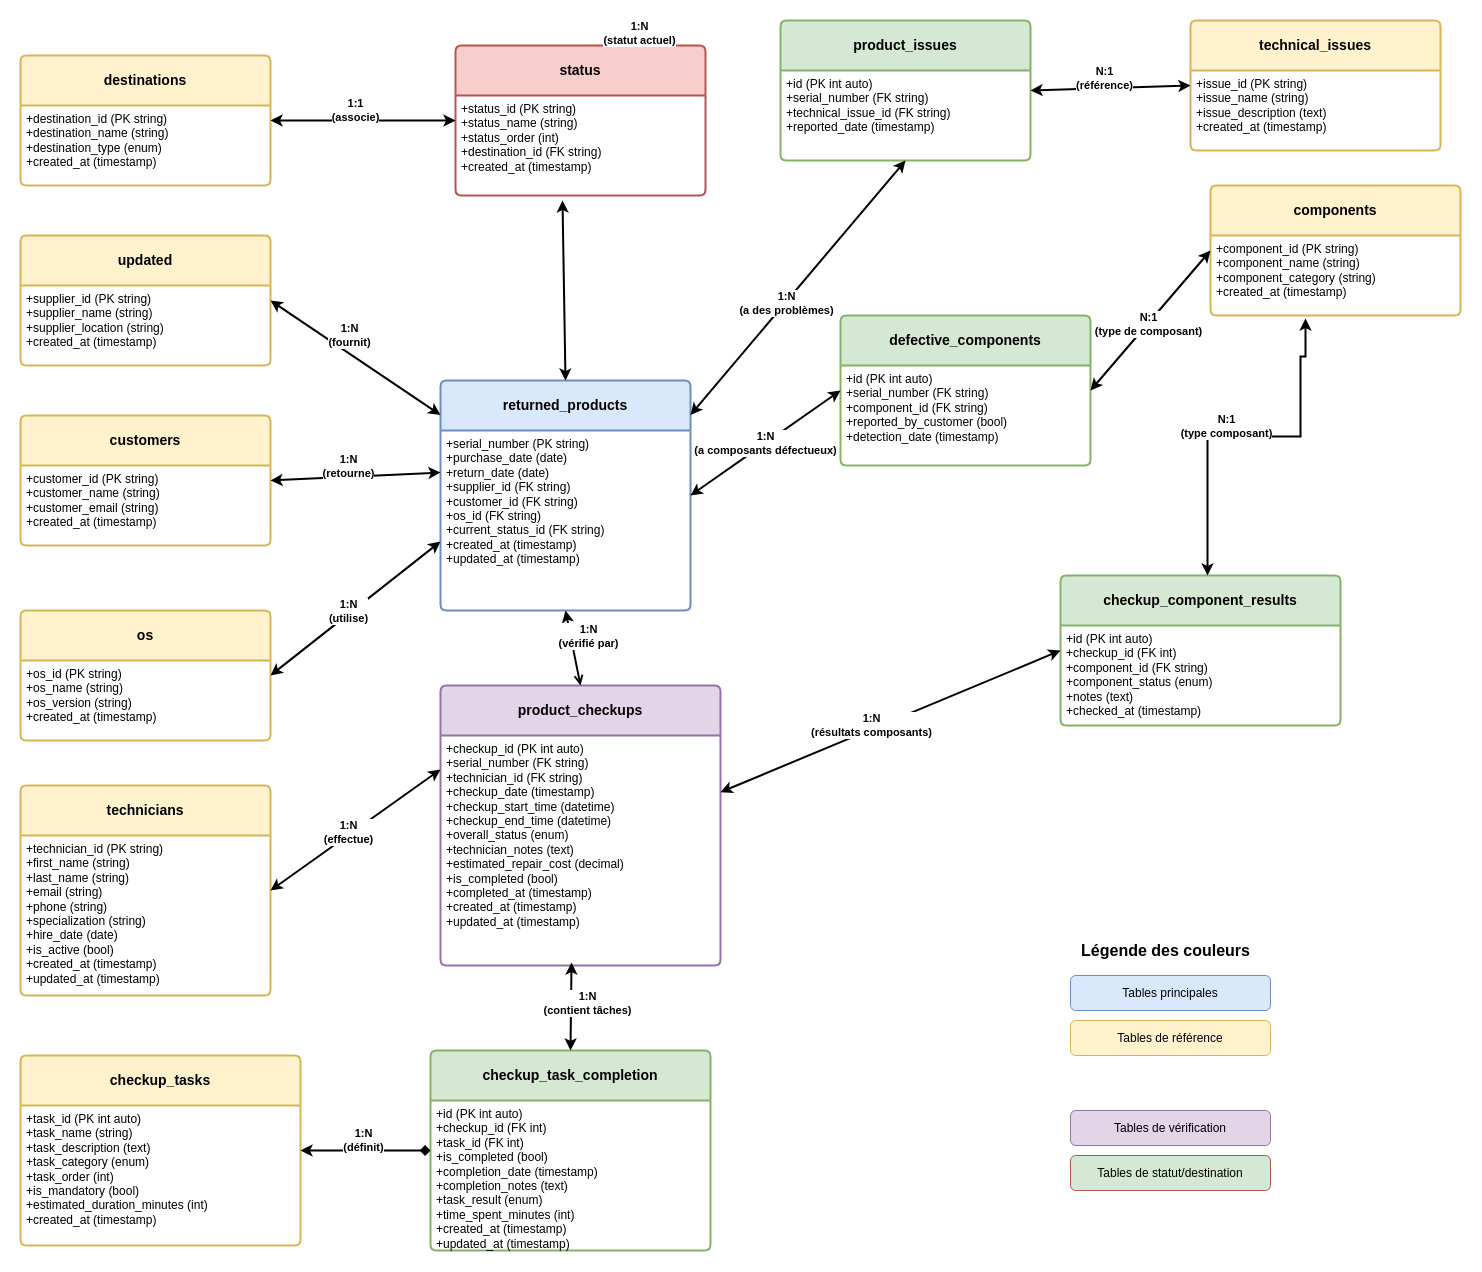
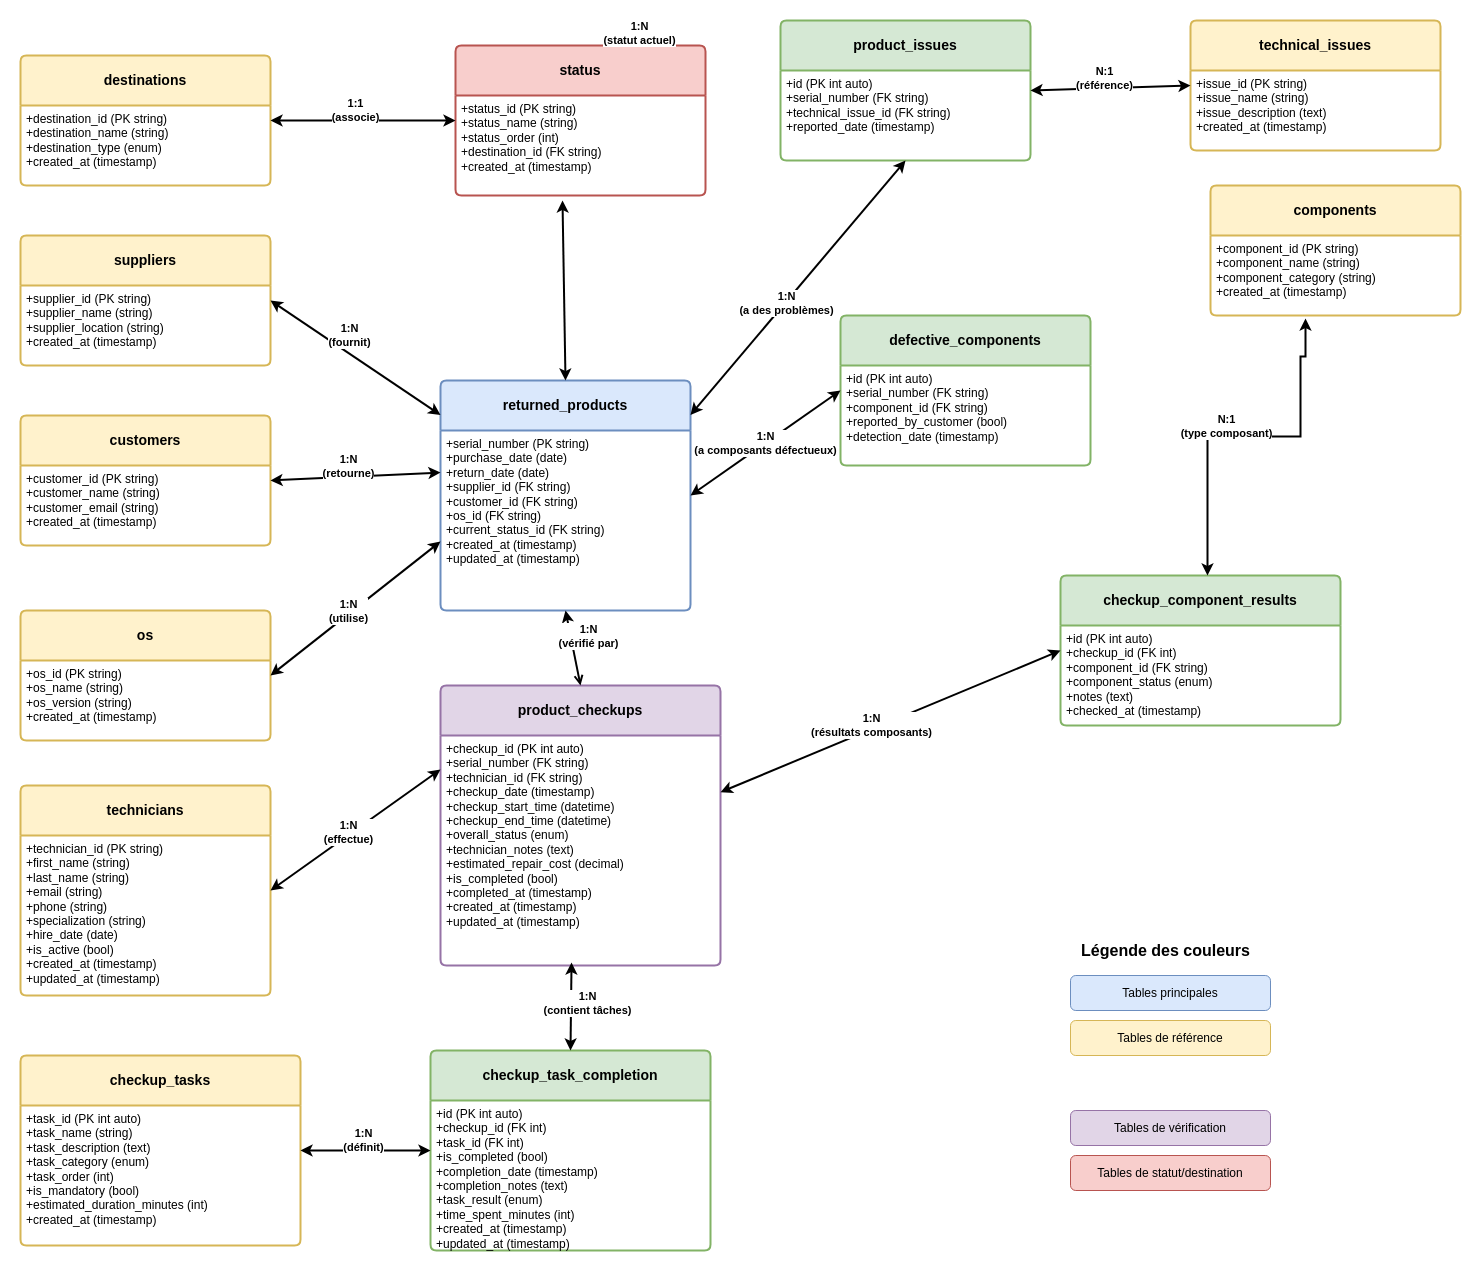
node "updated": label "updated" -> "suppliers"
edge "components" -- "defective_components": removed, label "N:1 (type de composant)"
edge "checkup_tasks" -- "checkup_task_completion": arrowhead diamond -> classic
node "Tables de statut/destination": fillcolor #d5e8d4 -> #f8cecc
